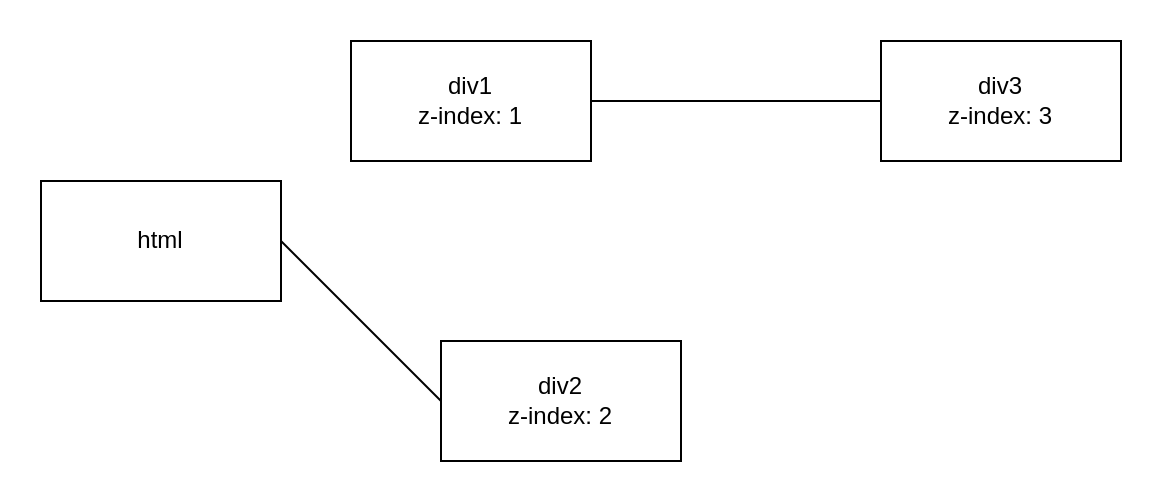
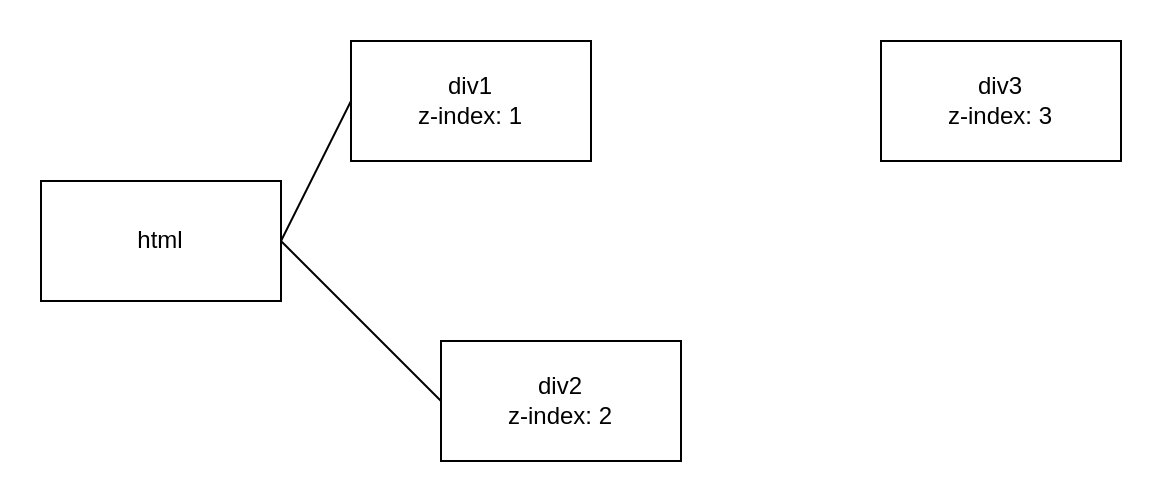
edge "div1 z-index: 1" -- "div3 z-index: 3": removed
edge "div1 z-index: 1" -- "html": added
